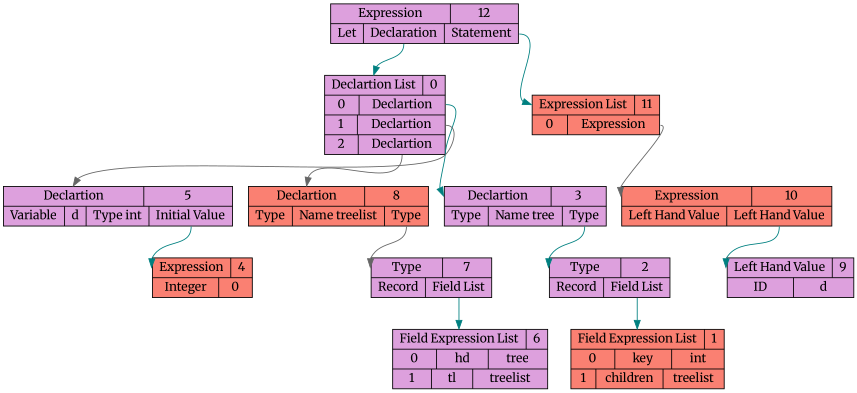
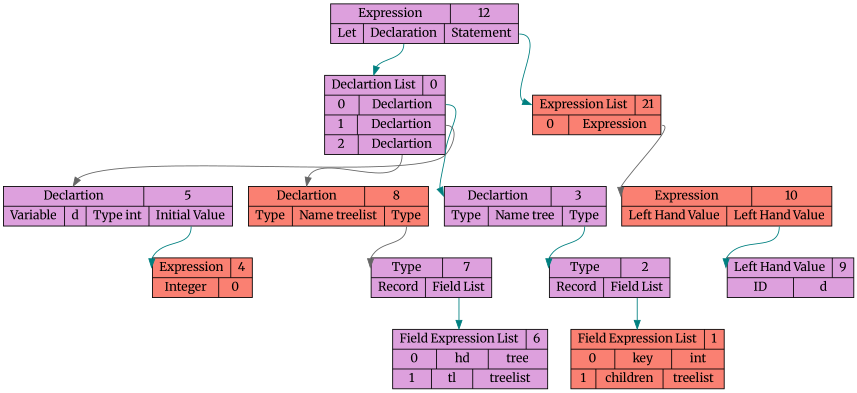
node "Expression List": text "11" -> "21"
